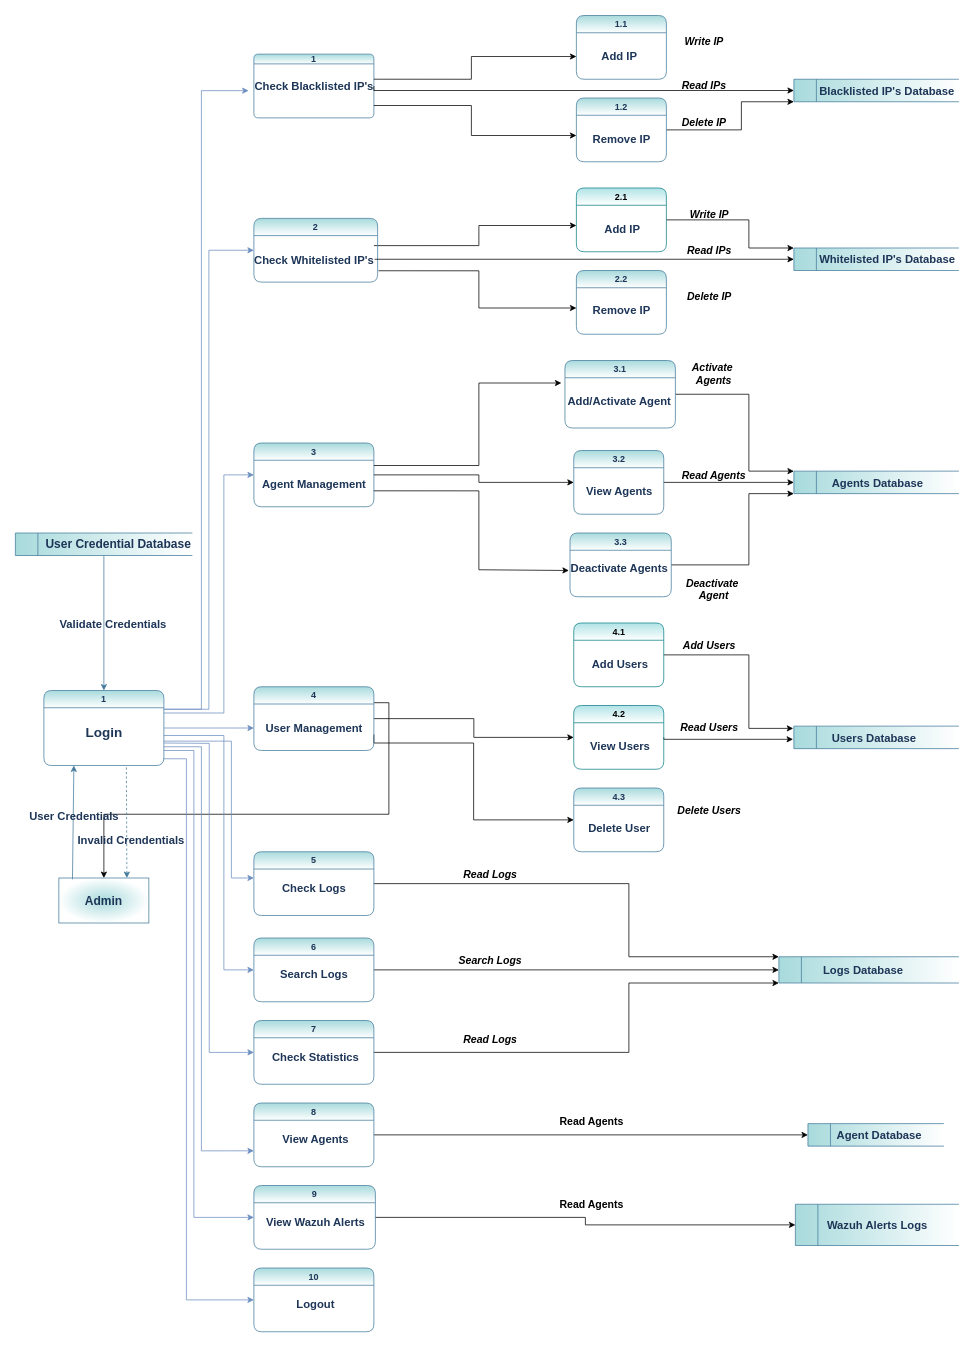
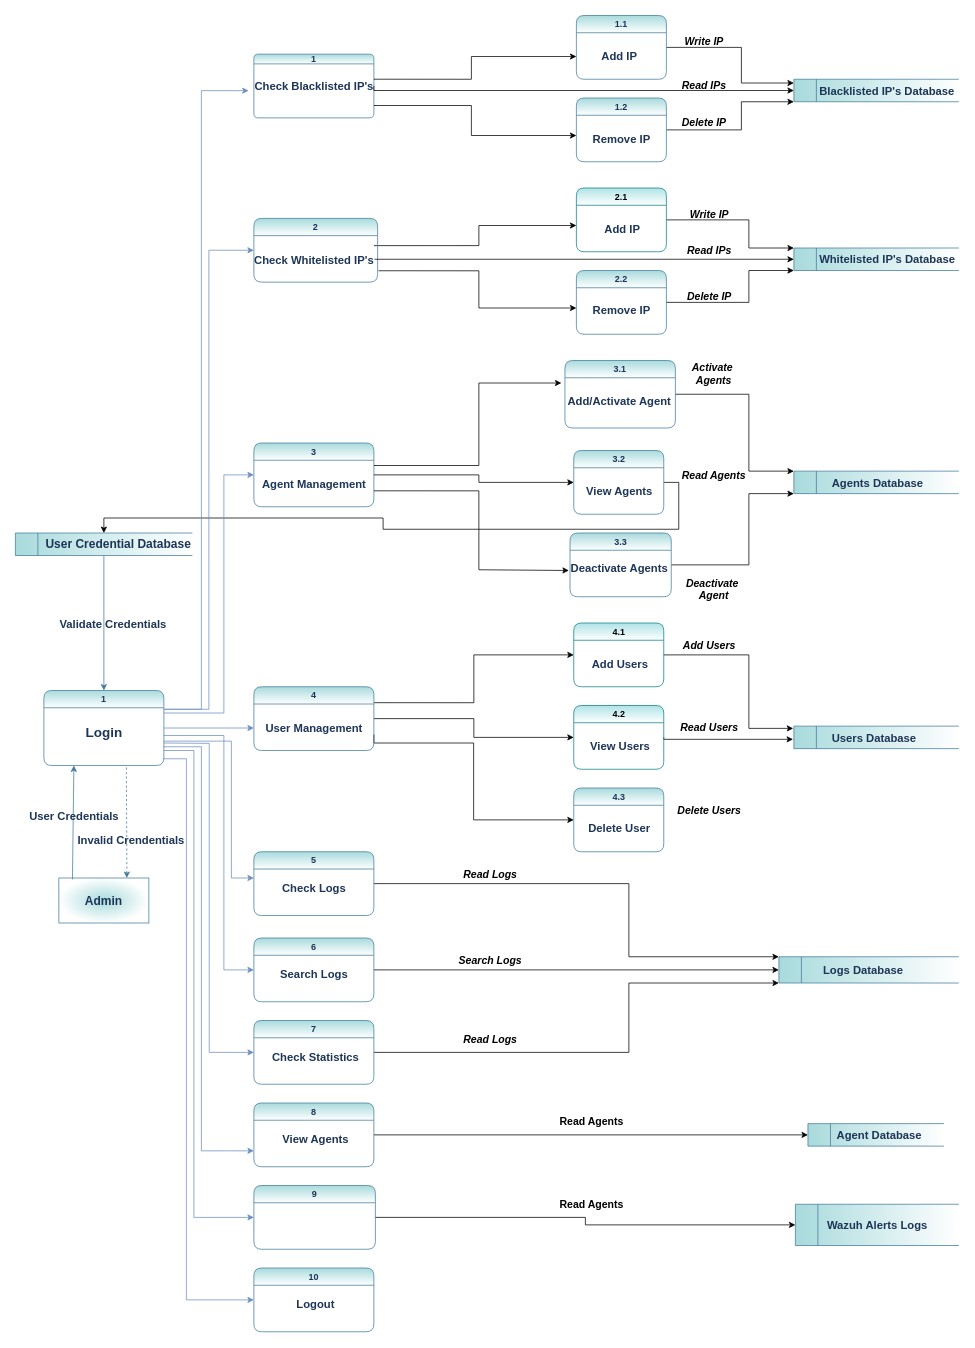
edge "1.1" -> "Blacklisted IP's Database": added
edge "2.2" -> "Whitelisted IP's Database": added
edge "3.2" -> "Agents Database": now "3.2" -> "User Credential Database"
edge "4" -> "Admin": now "4" -> "4.1"
node "View Wazuh Alerts": removed
